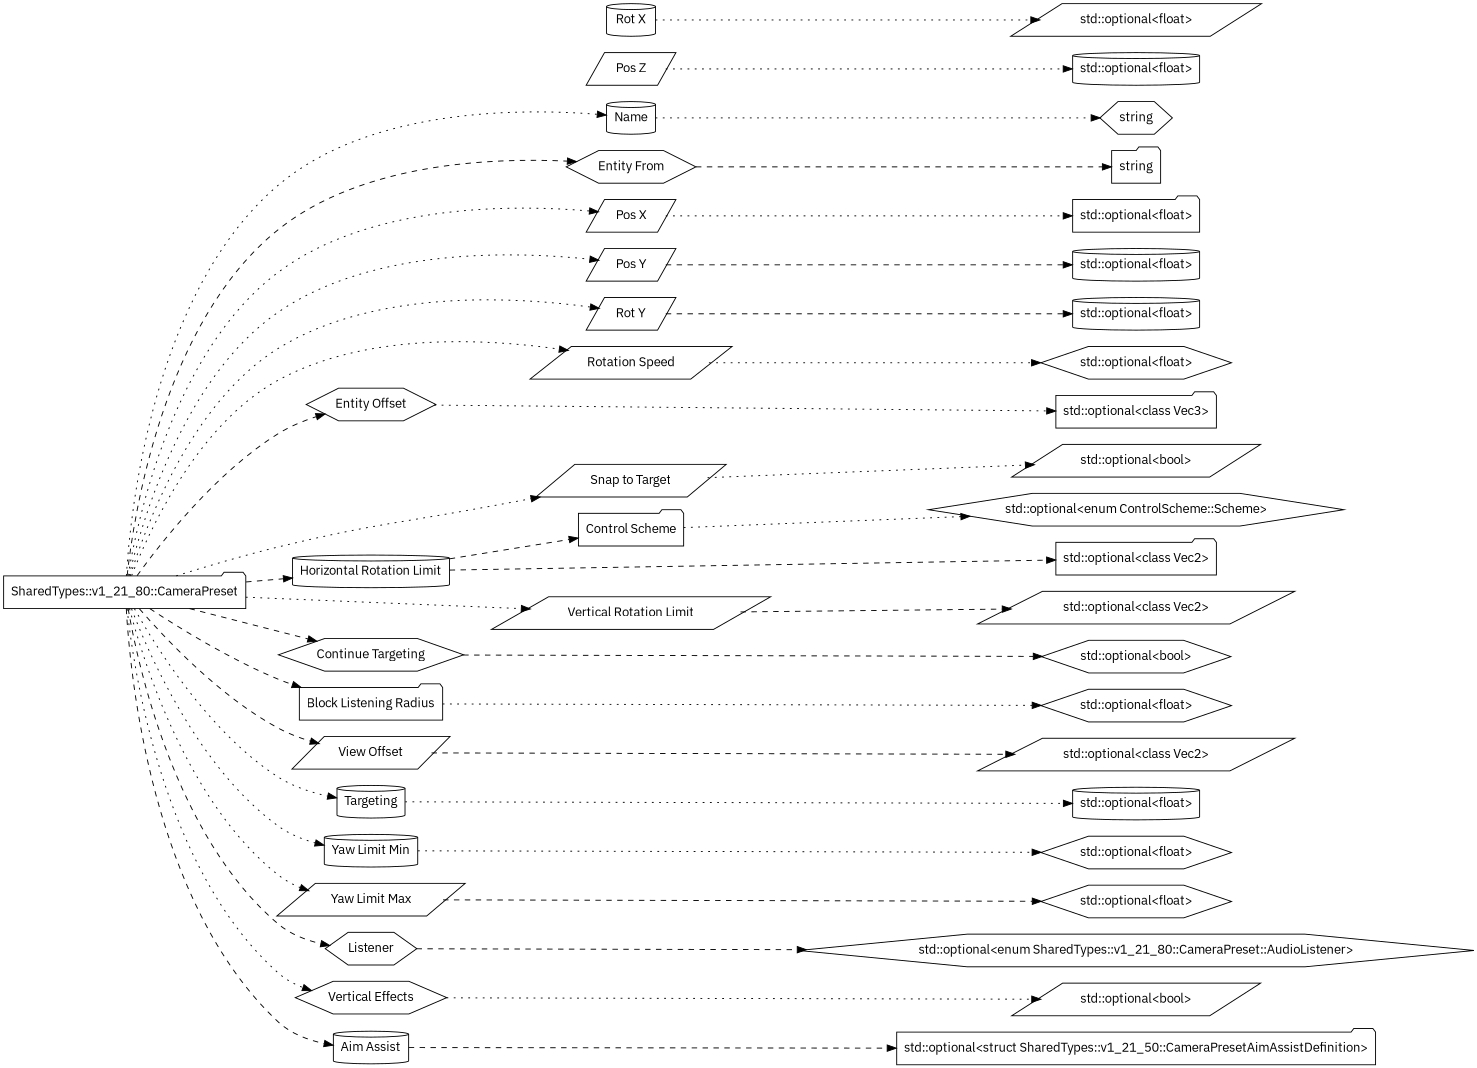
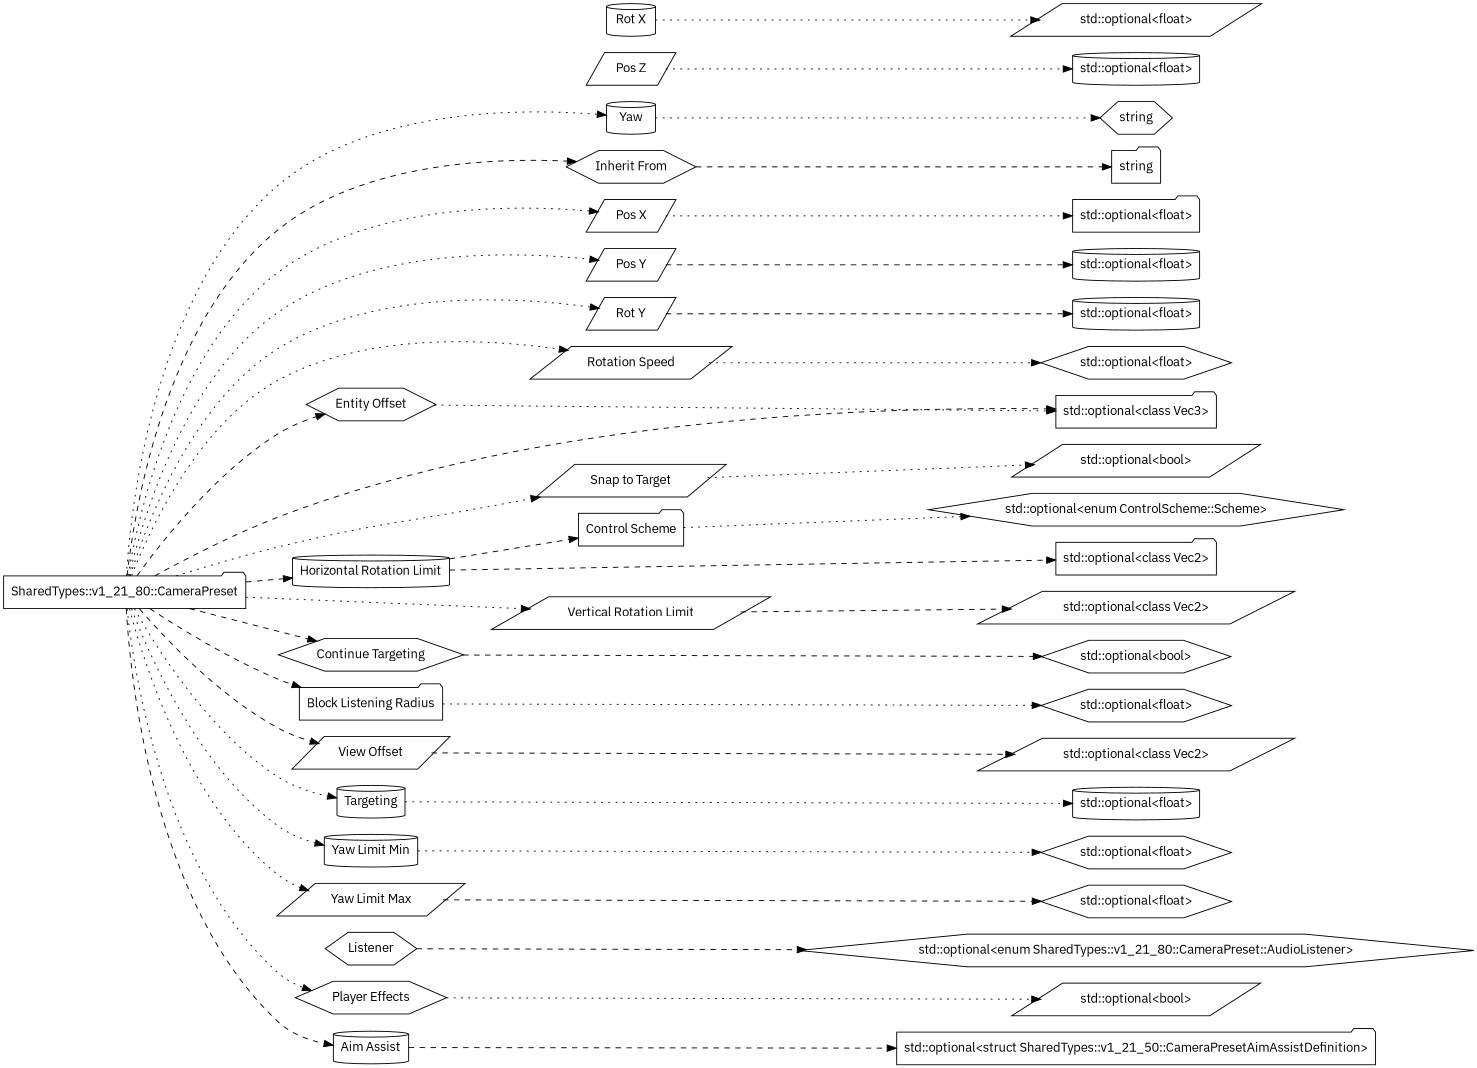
node "Name": label "Name" -> "Yaw"
node "Entity From": label "Entity From" -> "Inherit From"
edge "SharedTypes::v1_21_80::CameraPreset" -> "Listener": now "SharedTypes::v1_21_80::CameraPreset" -> "std::optional<class Vec3>"
node "Vertical Effects": label "Vertical Effects" -> "Player Effects"
